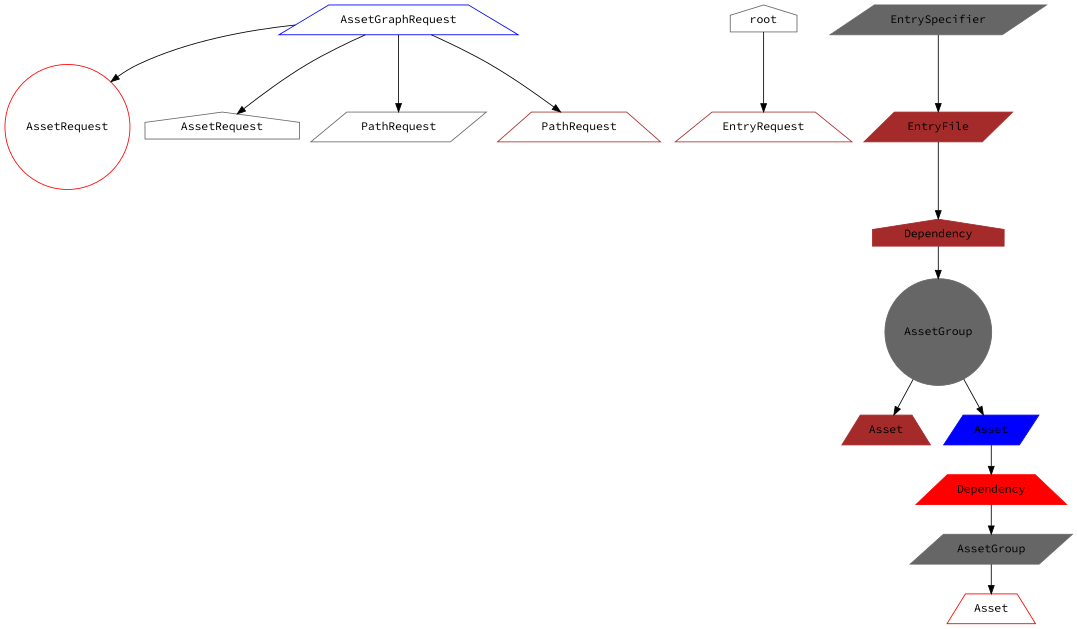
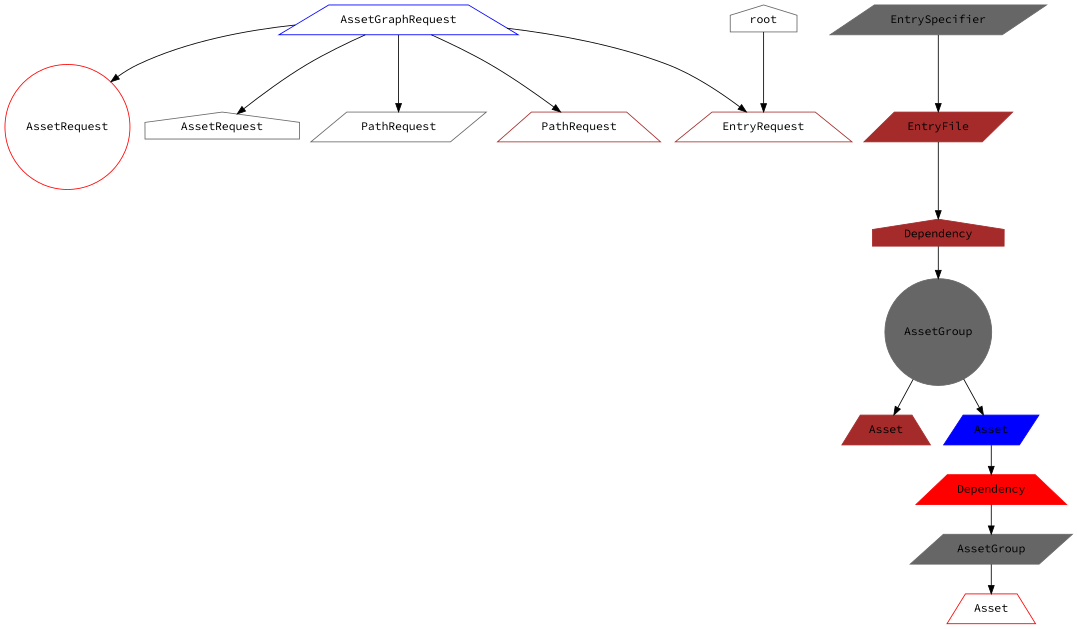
edge "AssetGraphRequest" -> "EntryRequest": added
